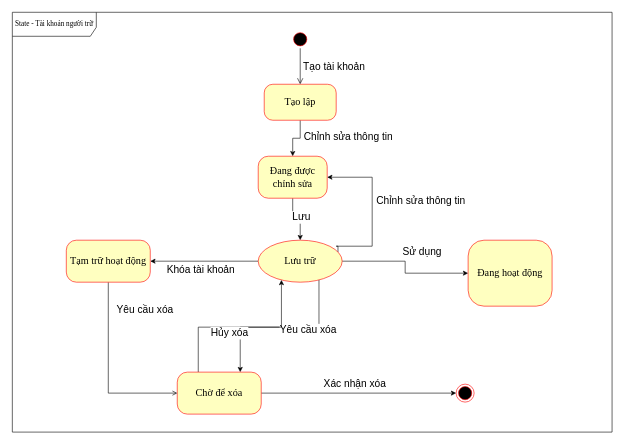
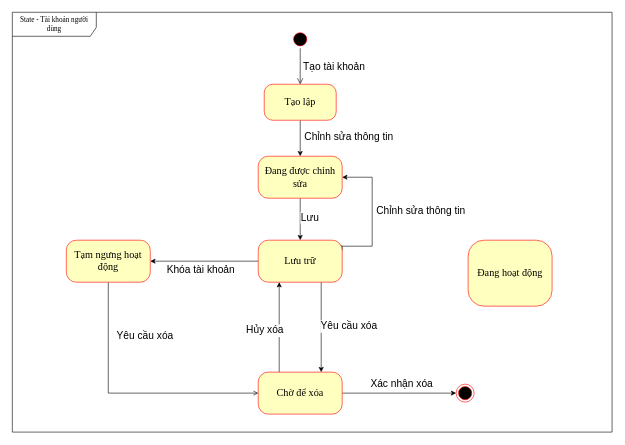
node "State - Tài khoản người trữ": label "State - Tài khoản người trữ" -> "State - Tài khoản người dùng"
node "Đang được chỉnh sửa": size 69x42 -> 84x42
node "Tạm trữ hoạt động": label "Tạm trữ hoạt động" -> "Tạm ngưng hoạt động"
node "Lưu trữ": shape ellipse -> rounded rectangle
edge "Lưu trữ" -> "Đang hoạt động": removed, label "Sử dụng"
node "Chờ để xóa": moved (219, 393) -> (300, 393)
